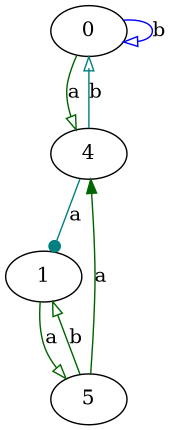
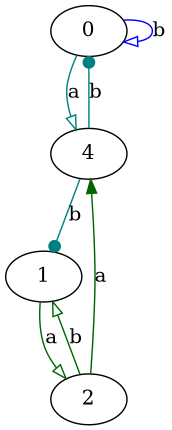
edge "0" -> "4": color darkgreen -> teal
edge "4" -> "0": arrowhead onormal -> dot
edge "4" -> "1": label "a" -> "b"
node "5": label "5" -> "2"
